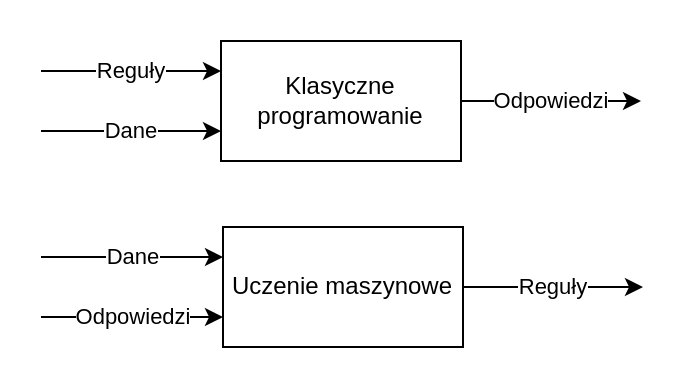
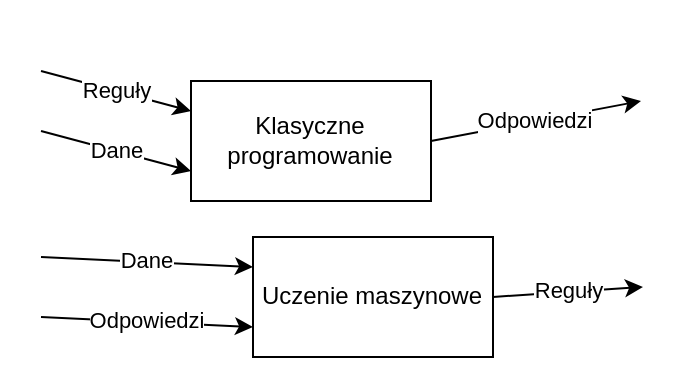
node "Klasyczne programowanie": moved (341, 101) -> (311, 141)
node "Uczenie maszynowe": moved (343, 287) -> (373, 297)
